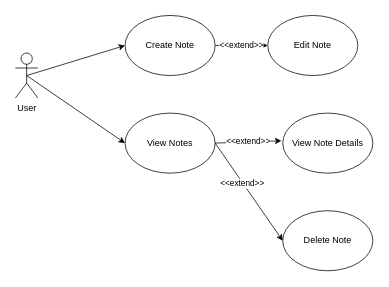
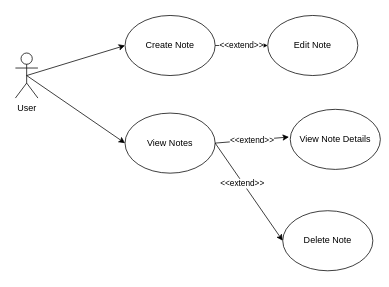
node "View Note Details": moved (327, 143) -> (335, 139)
